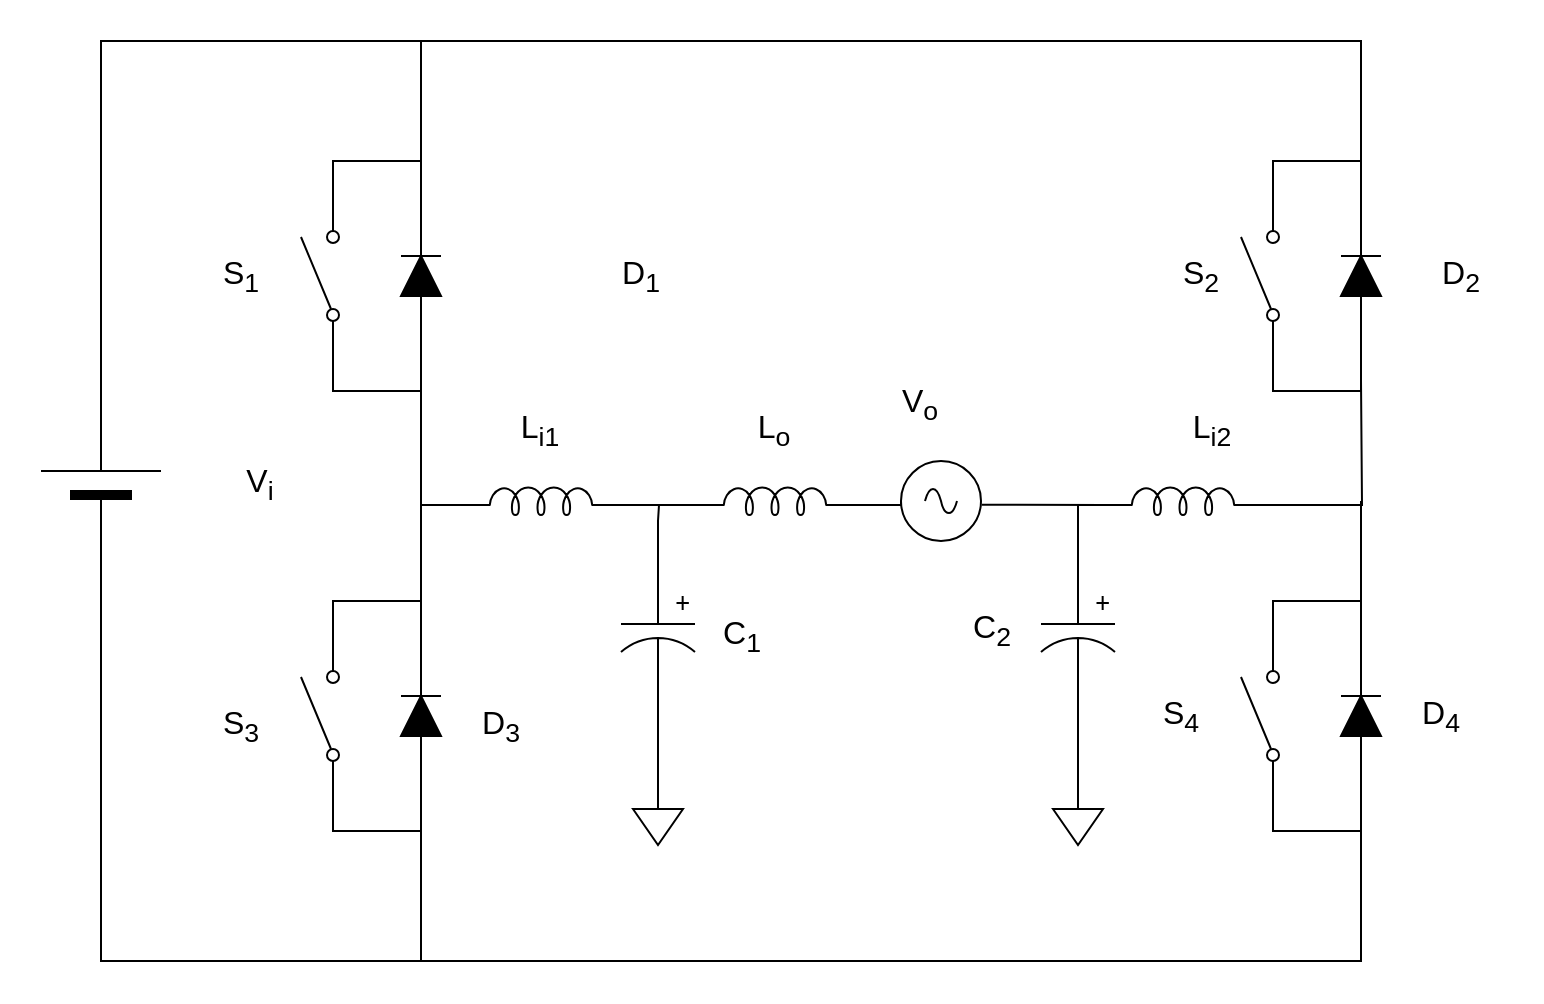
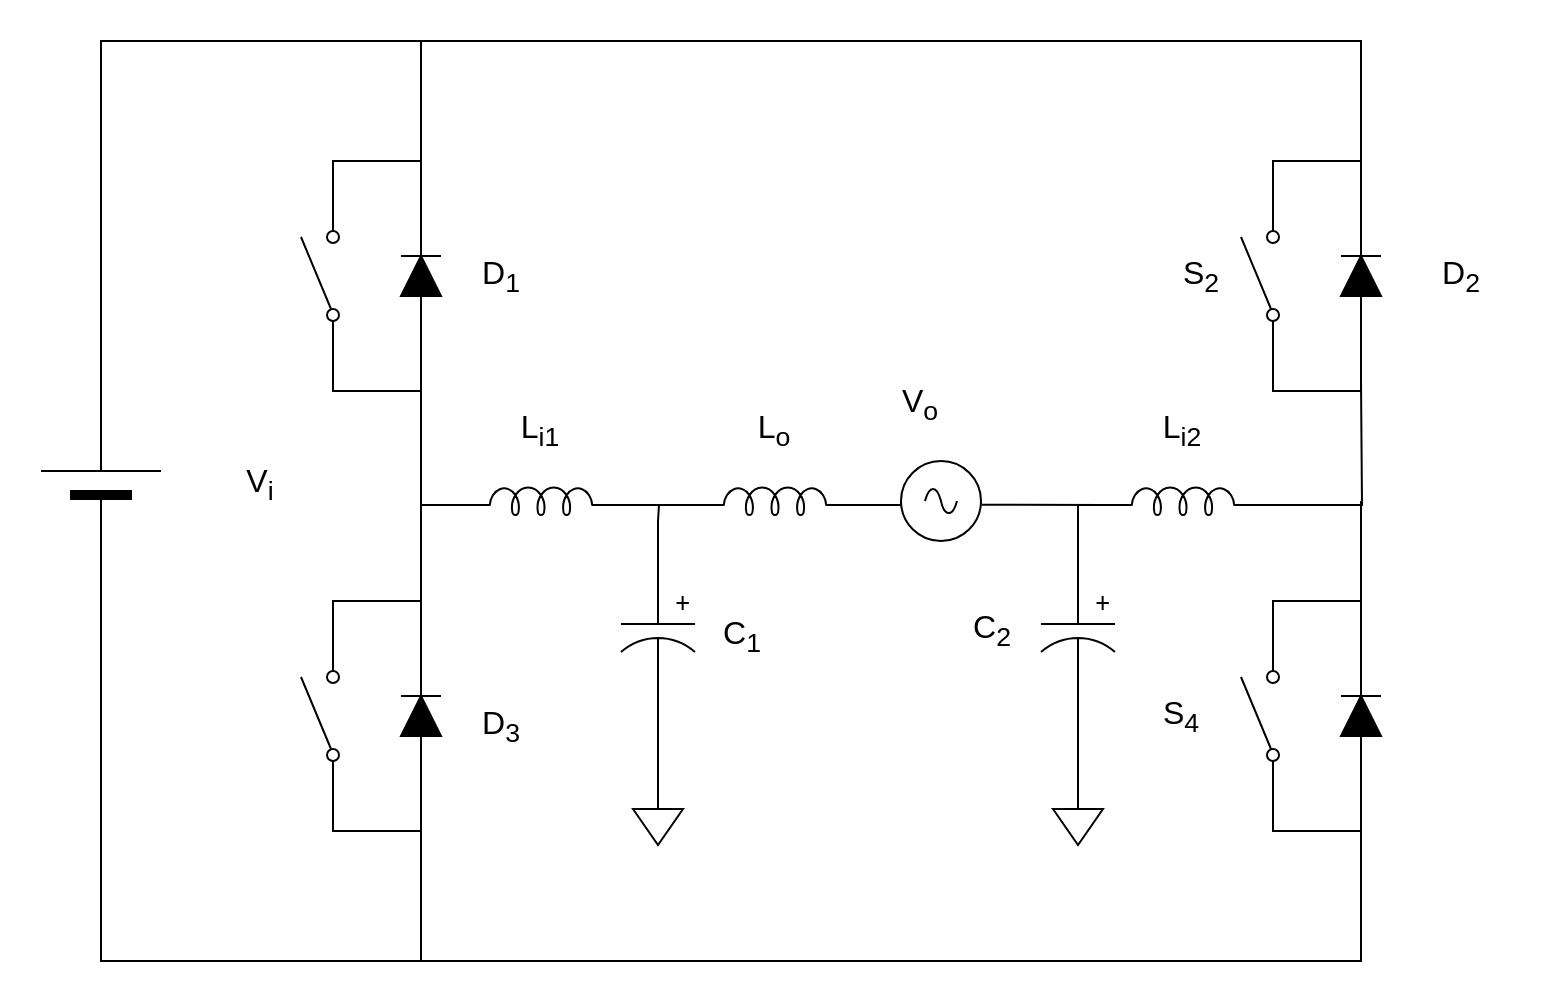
node "S1": removed
node "D1": moved (641, 276) -> (501, 276)
node "Li2": moved (1213, 431) -> (1183, 431)
node "D4": removed
node "S3": removed
